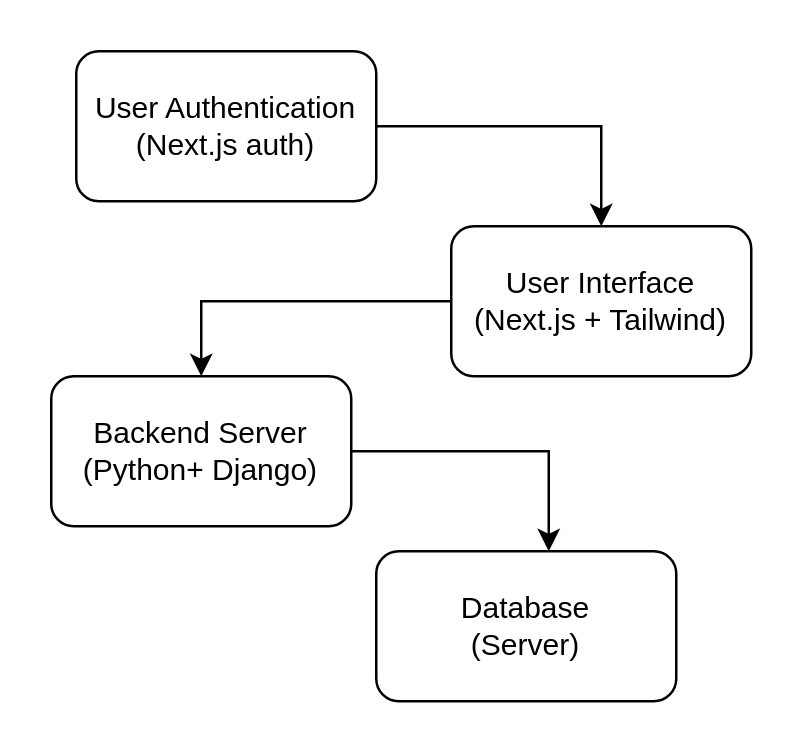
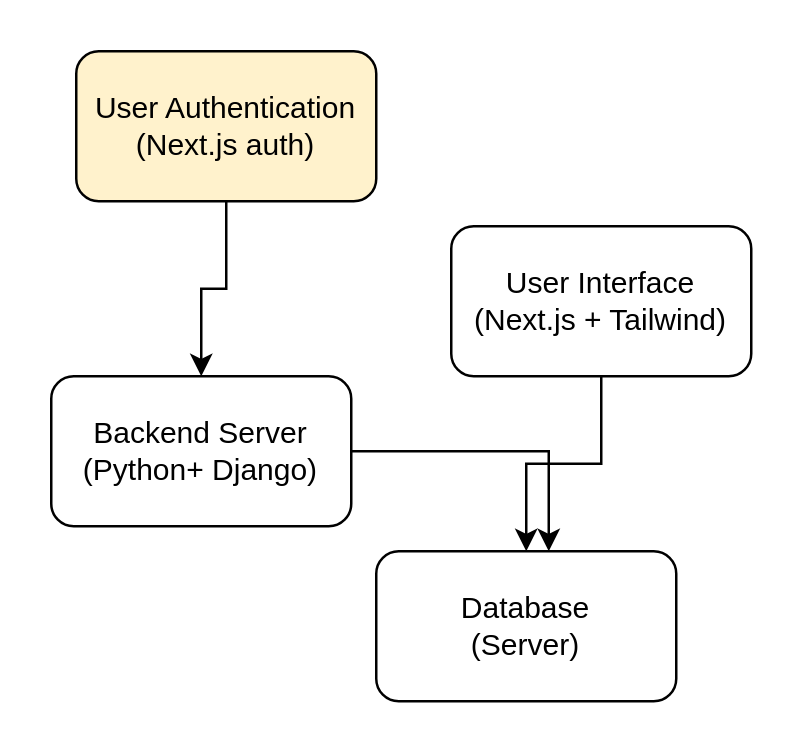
node "User Authentication (Next.js auth)": fillcolor #ffffff -> #fff2cc
edge "User Authentication (Next.js auth)" -> "User Interface (Next.js + Tailwind)": now "User Authentication (Next.js auth)" -> "Backend Server (Python+ Django)"
edge "User Interface (Next.js + Tailwind)" -> "Backend Server (Python+ Django)": now "User Interface (Next.js + Tailwind)" -> "Database (Server)"
